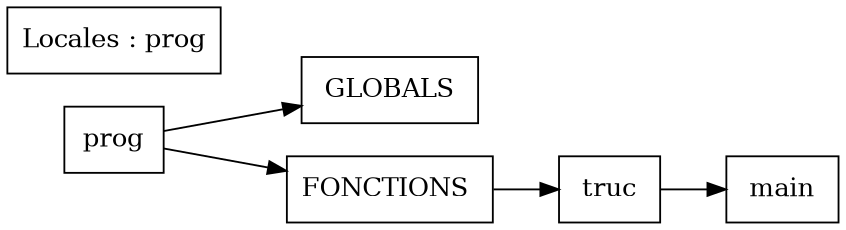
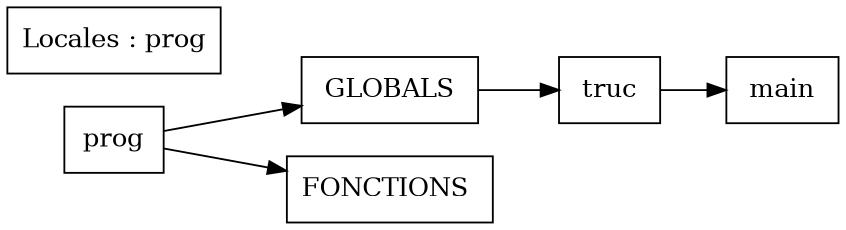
edge "FONCTIONS" -> "truc": now "GLOBALS" -> "truc"
